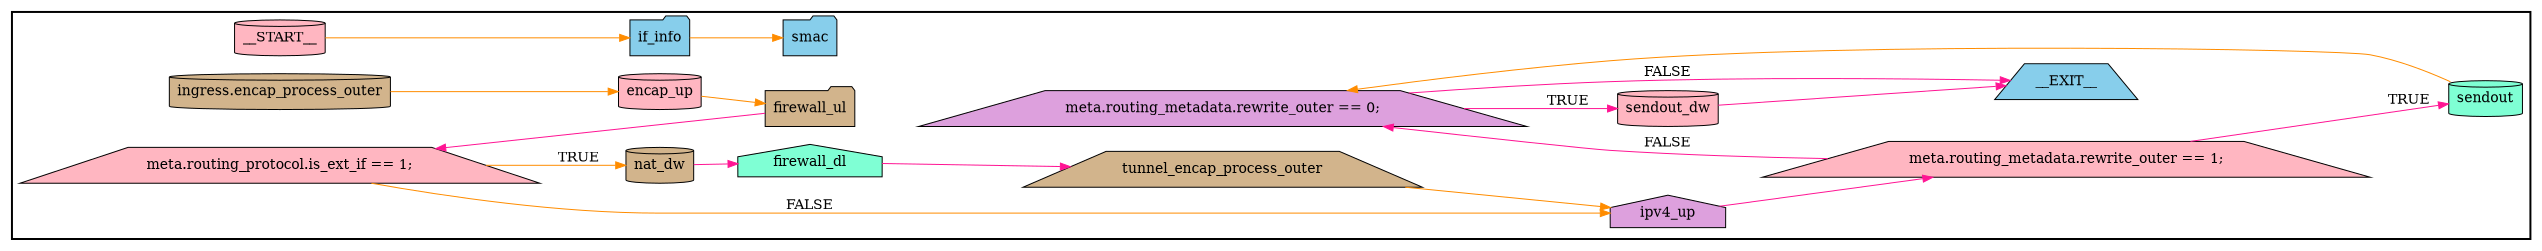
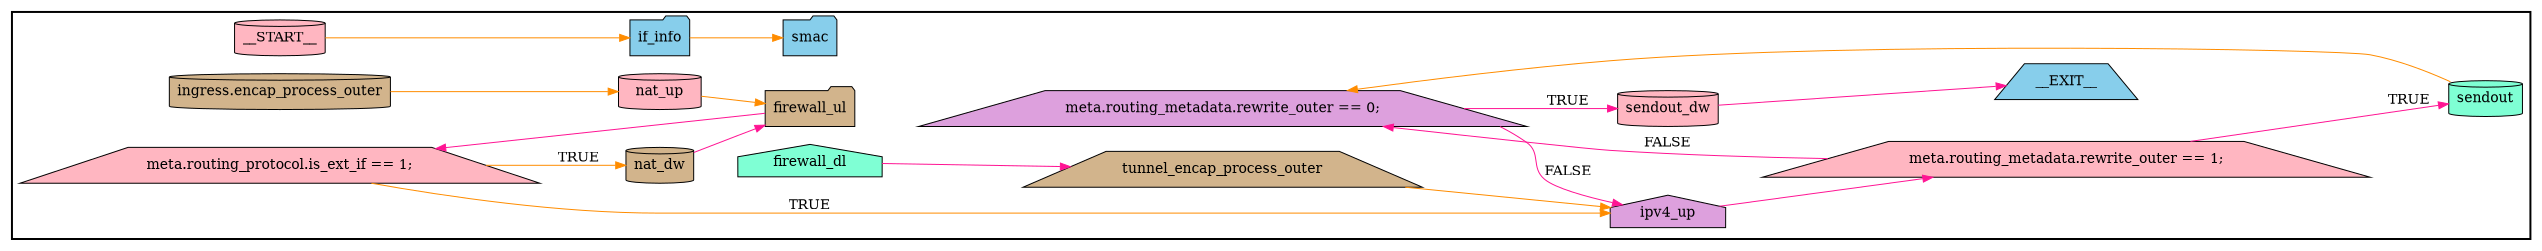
edge "meta.routing_metadata.rewrite_outer == 0;" -> "__EXIT__": now "meta.routing_metadata.rewrite_outer == 0;" -> "ipv4_up"
node "encap_up": label "encap_up" -> "nat_up"
edge "nat_dw" -> "firewall_dl": now "nat_dw" -> "firewall_ul"
edge "meta.routing_protocol.is_ext_if == 1;" -> "ipv4_up": label "FALSE" -> "TRUE"
